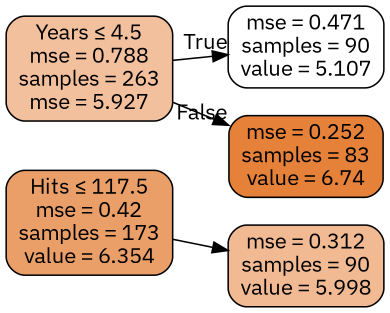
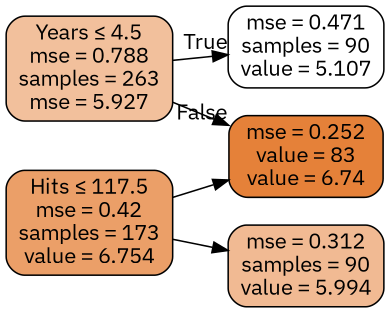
node "mse = 0.252": text "samples = 83" -> "value = 83"
edge "Hits ≤ 117.5" -> "mse = 0.252": added
node "Hits ≤ 117.5": text "value = 6.354" -> "value = 6.754"
node "mse = 0.312": text "value = 5.998" -> "value = 5.994"
